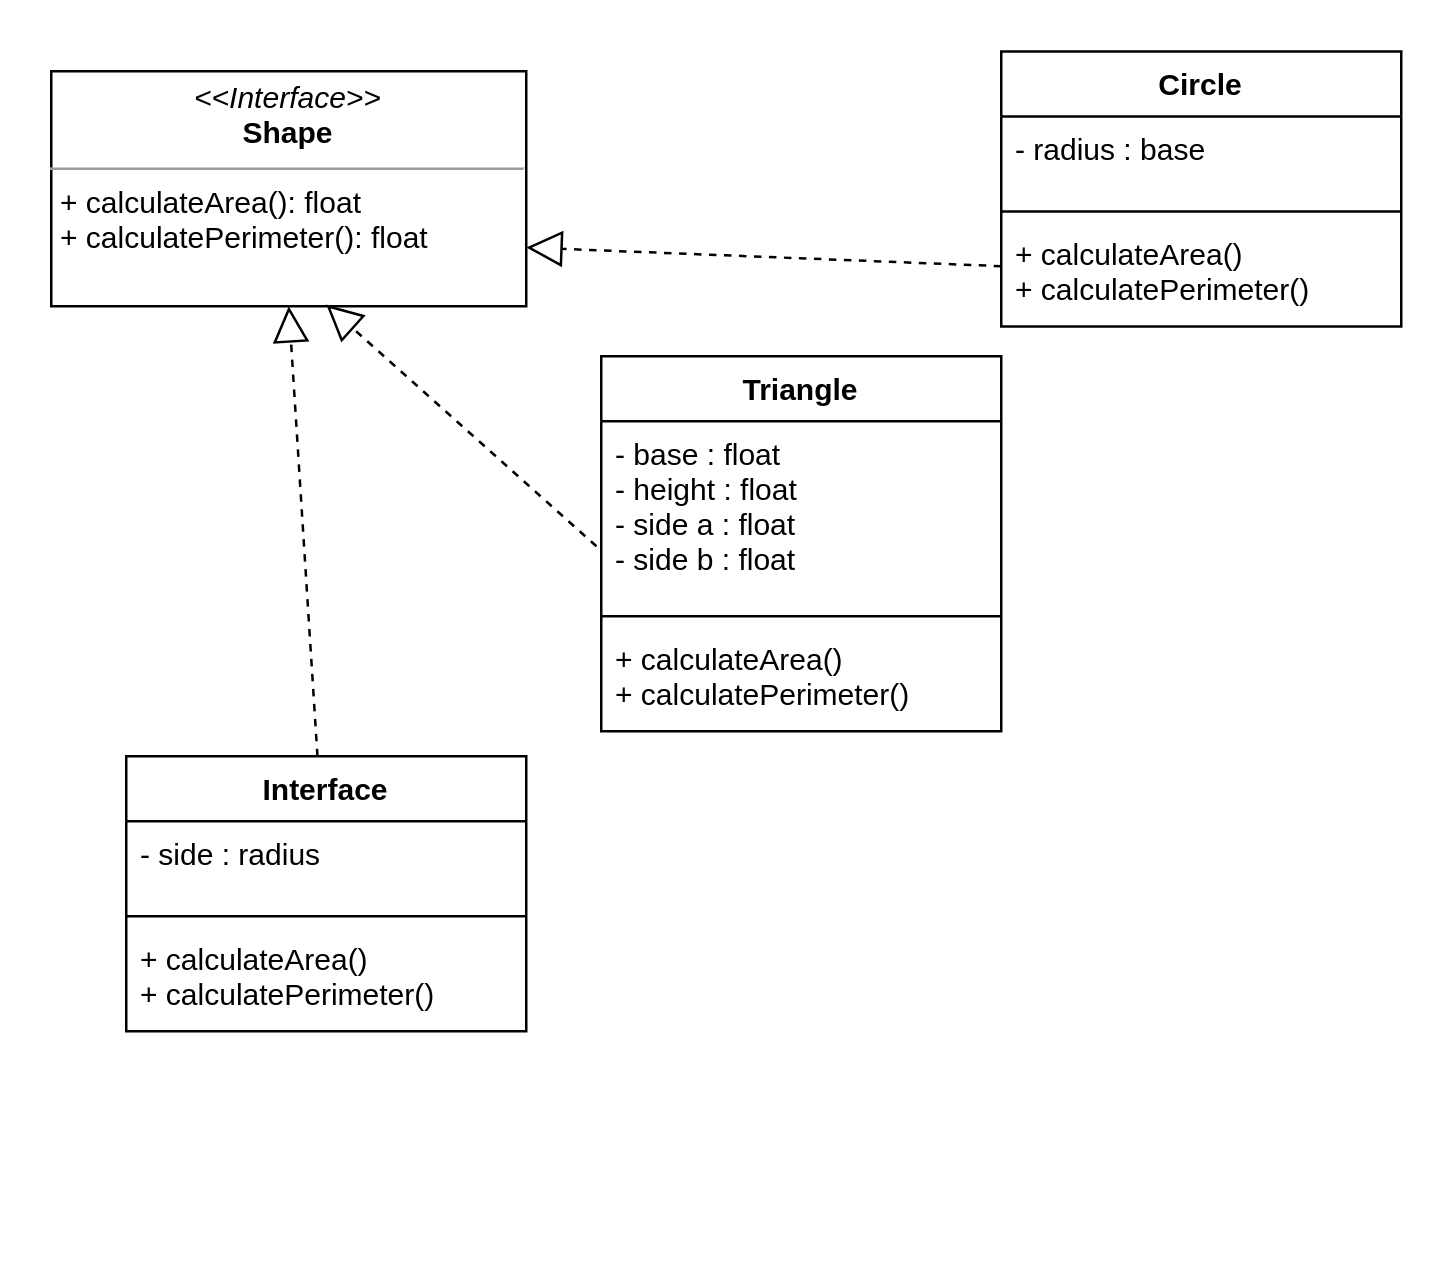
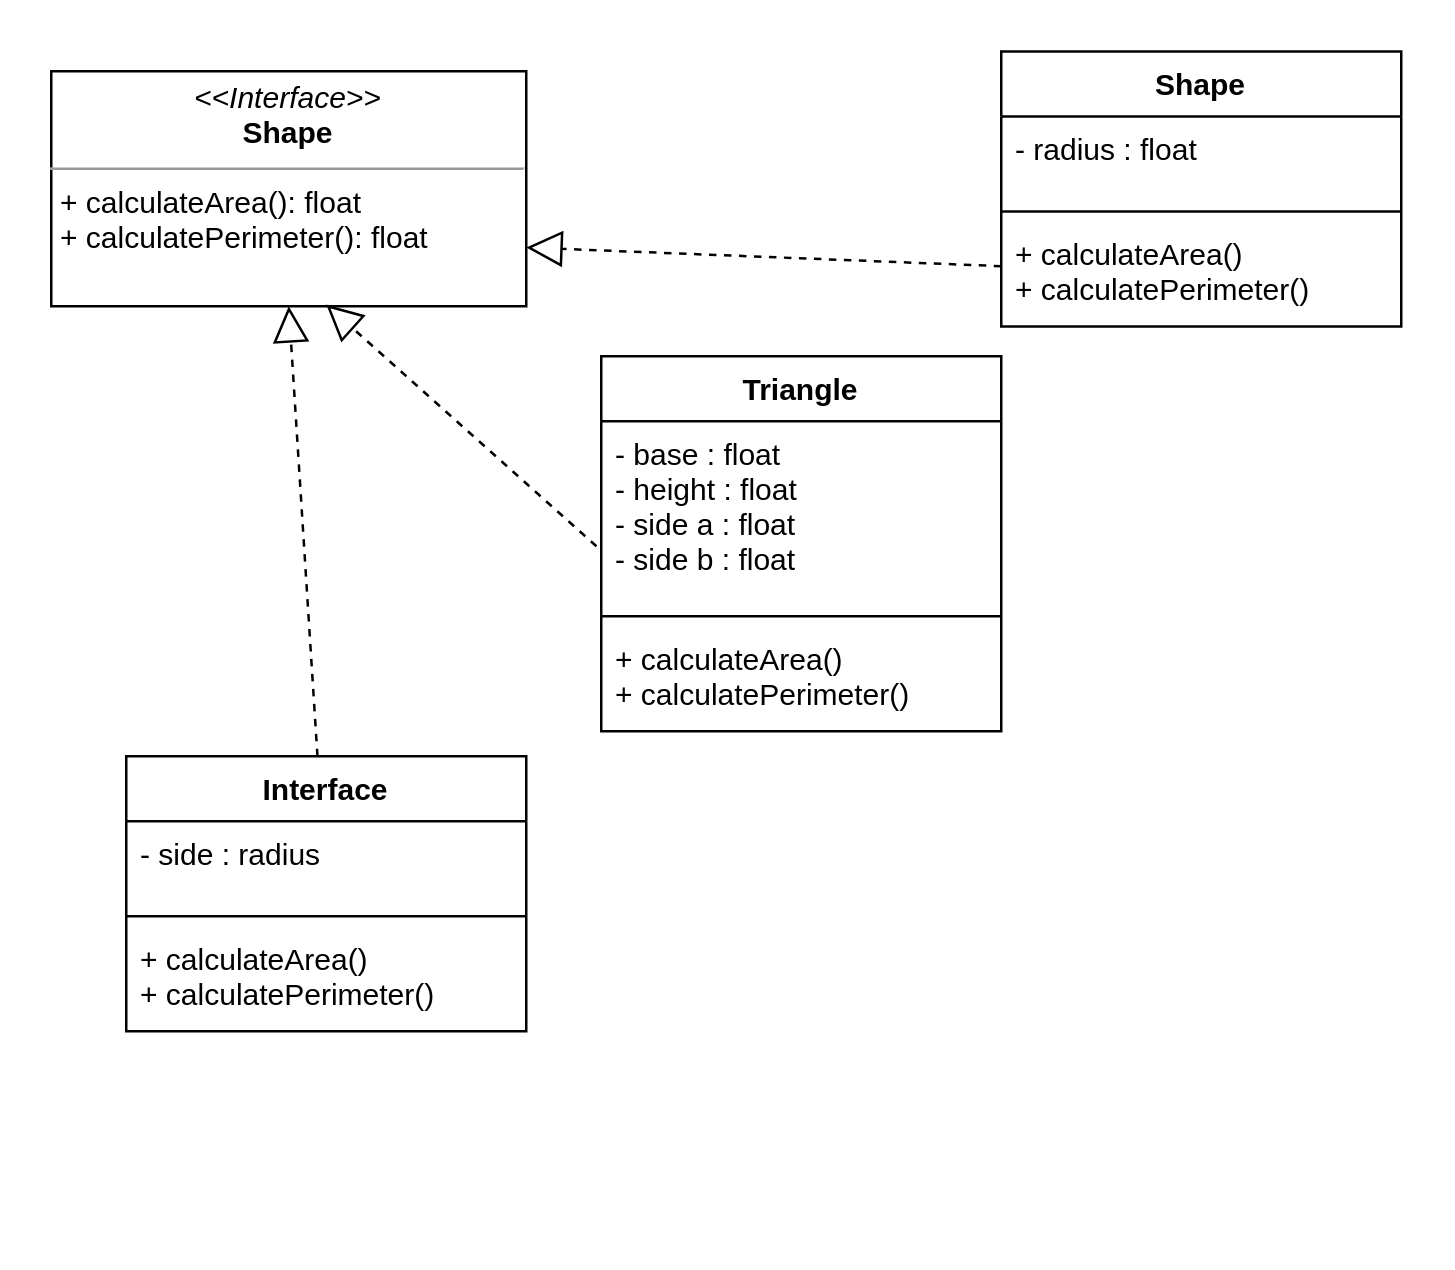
node "Circle": label "Circle" -> "Shape"
node "- radius : base": label "- radius : base" -> "- radius : float"
